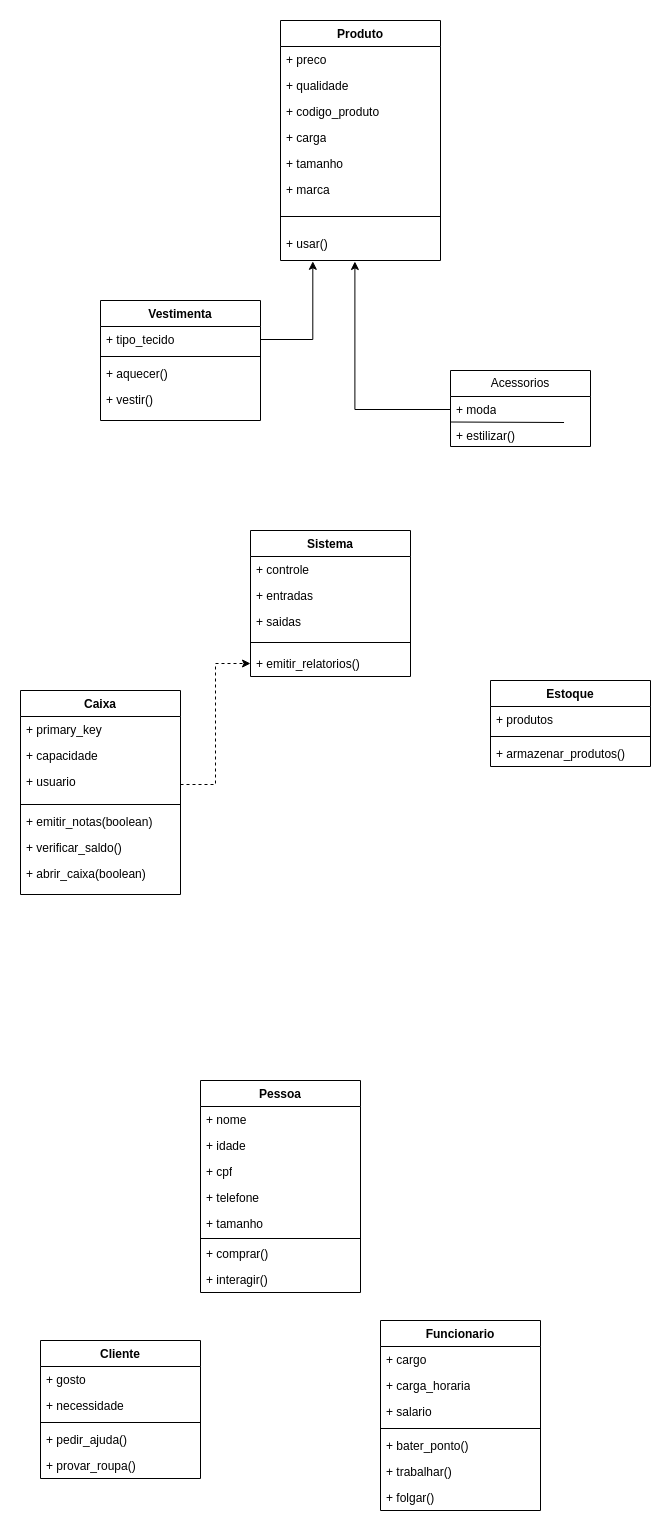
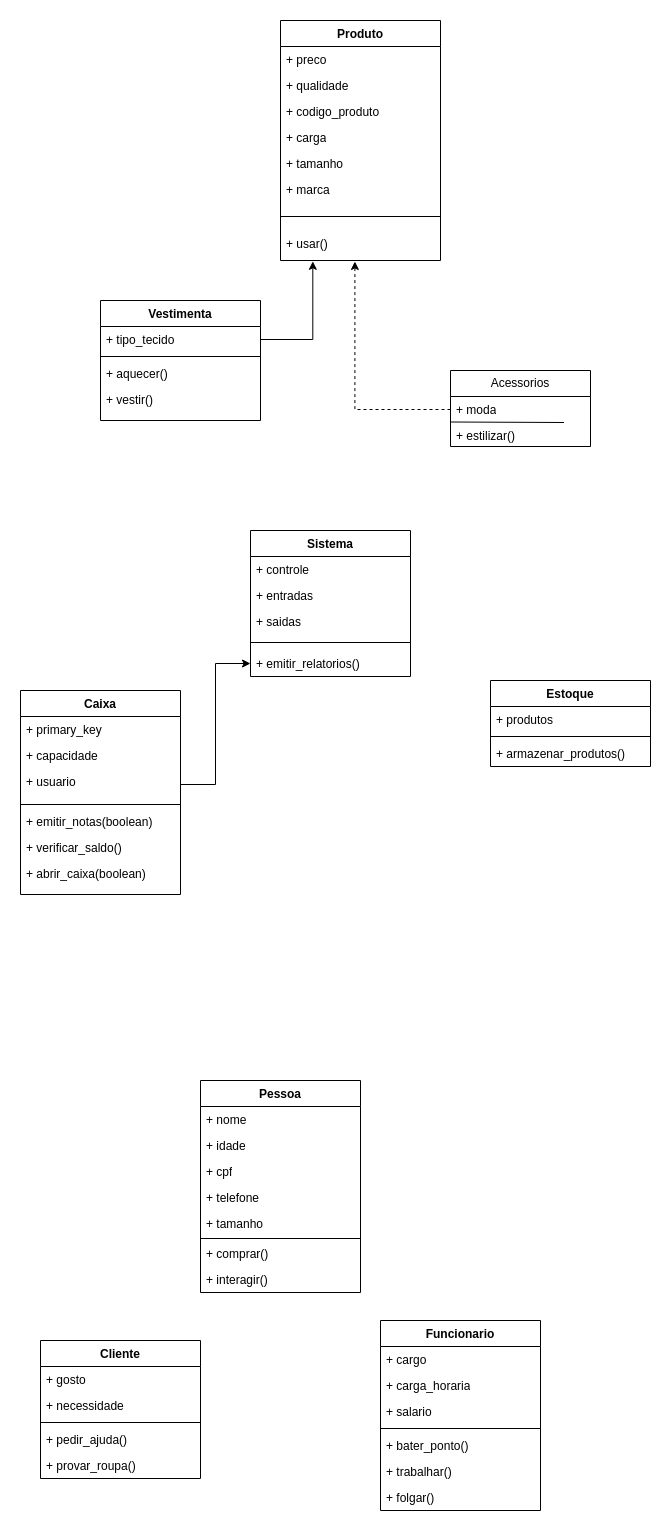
edge "+ moda" -> "+ usar()": style solid -> dashed
edge "+ usuario" -> "+ emitir_relatorios()": style dashed -> solid
